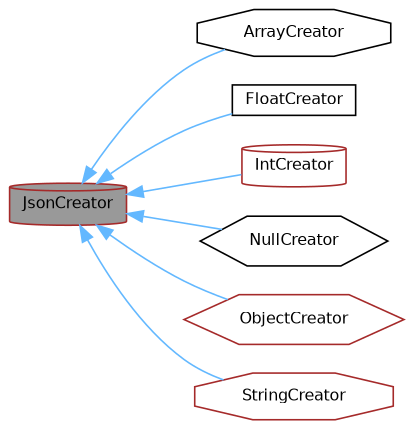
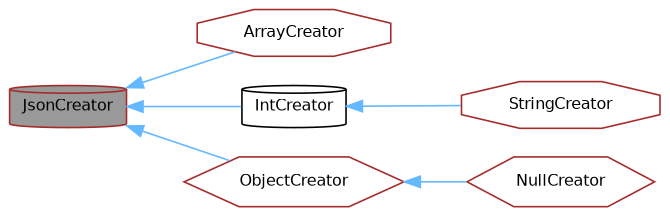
node "ArrayCreator": color black -> brown
node "FloatCreator": removed
node "IntCreator": color brown -> black
edge "NullCreator" -> "JsonCreator": now "NullCreator" -> "ObjectCreator"
node "NullCreator": color black -> brown
edge "StringCreator" -> "JsonCreator": now "StringCreator" -> "IntCreator"
